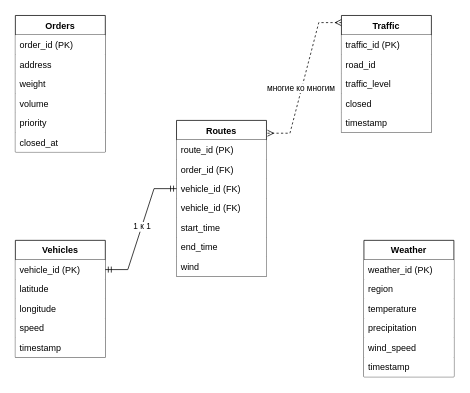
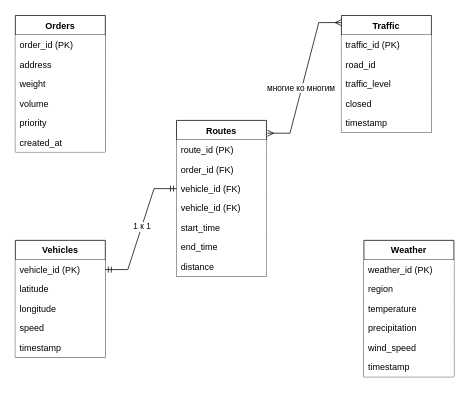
edge "Traffic" -- "Routes": style dashed -> solid
node "closed_at": label "closed_at" -> "created_at"
node "wind": label "wind" -> "distance"
